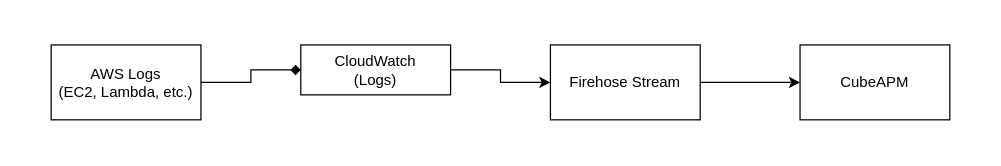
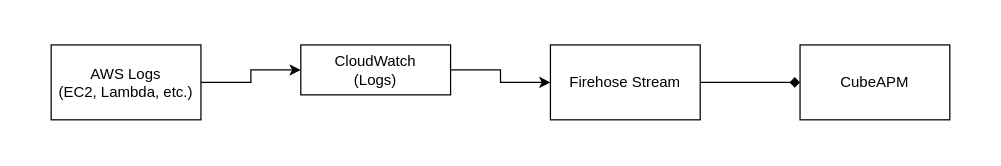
edge "AWS Logs (EC2, Lambda, etc.)" -> "CloudWatch (Logs)": arrowhead diamond -> classic
edge "Firehose Stream" -> "CubeAPM": arrowhead classic -> diamond
